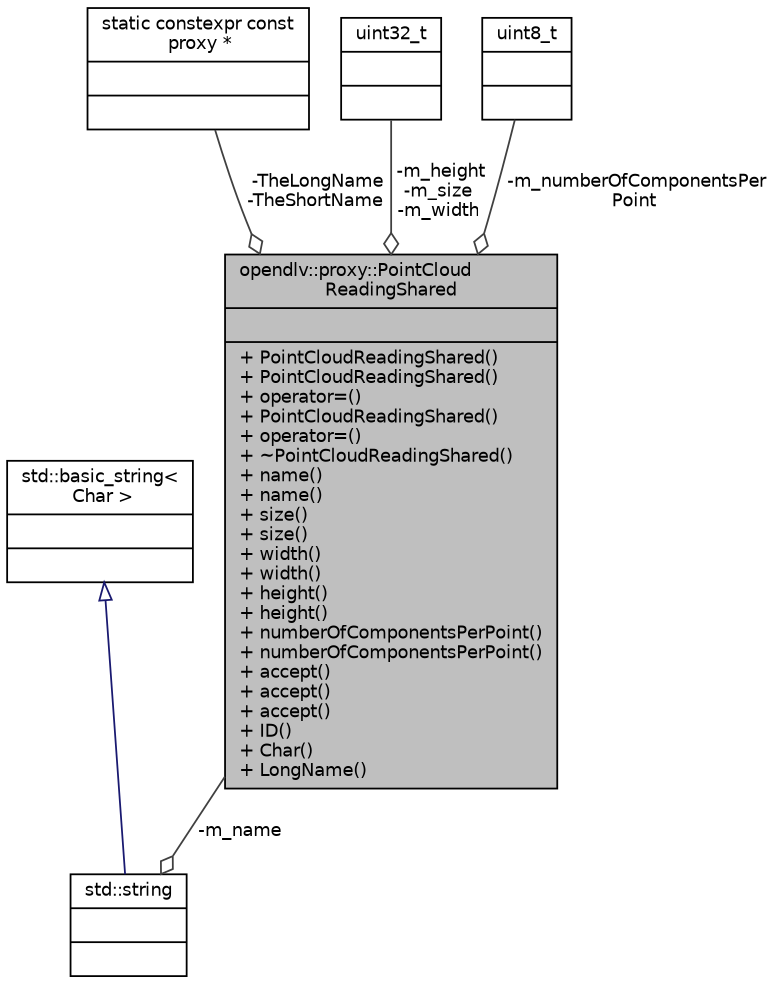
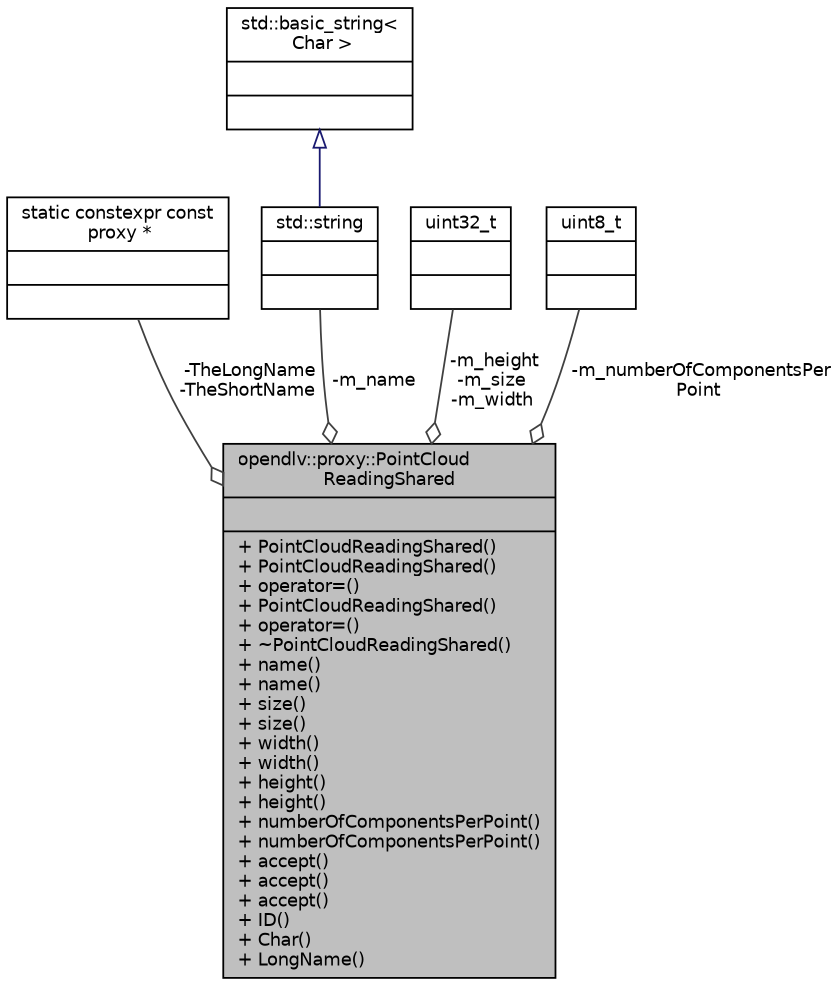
edge "opendlv::proxy::PointCloud" -> "std::string": reversed
